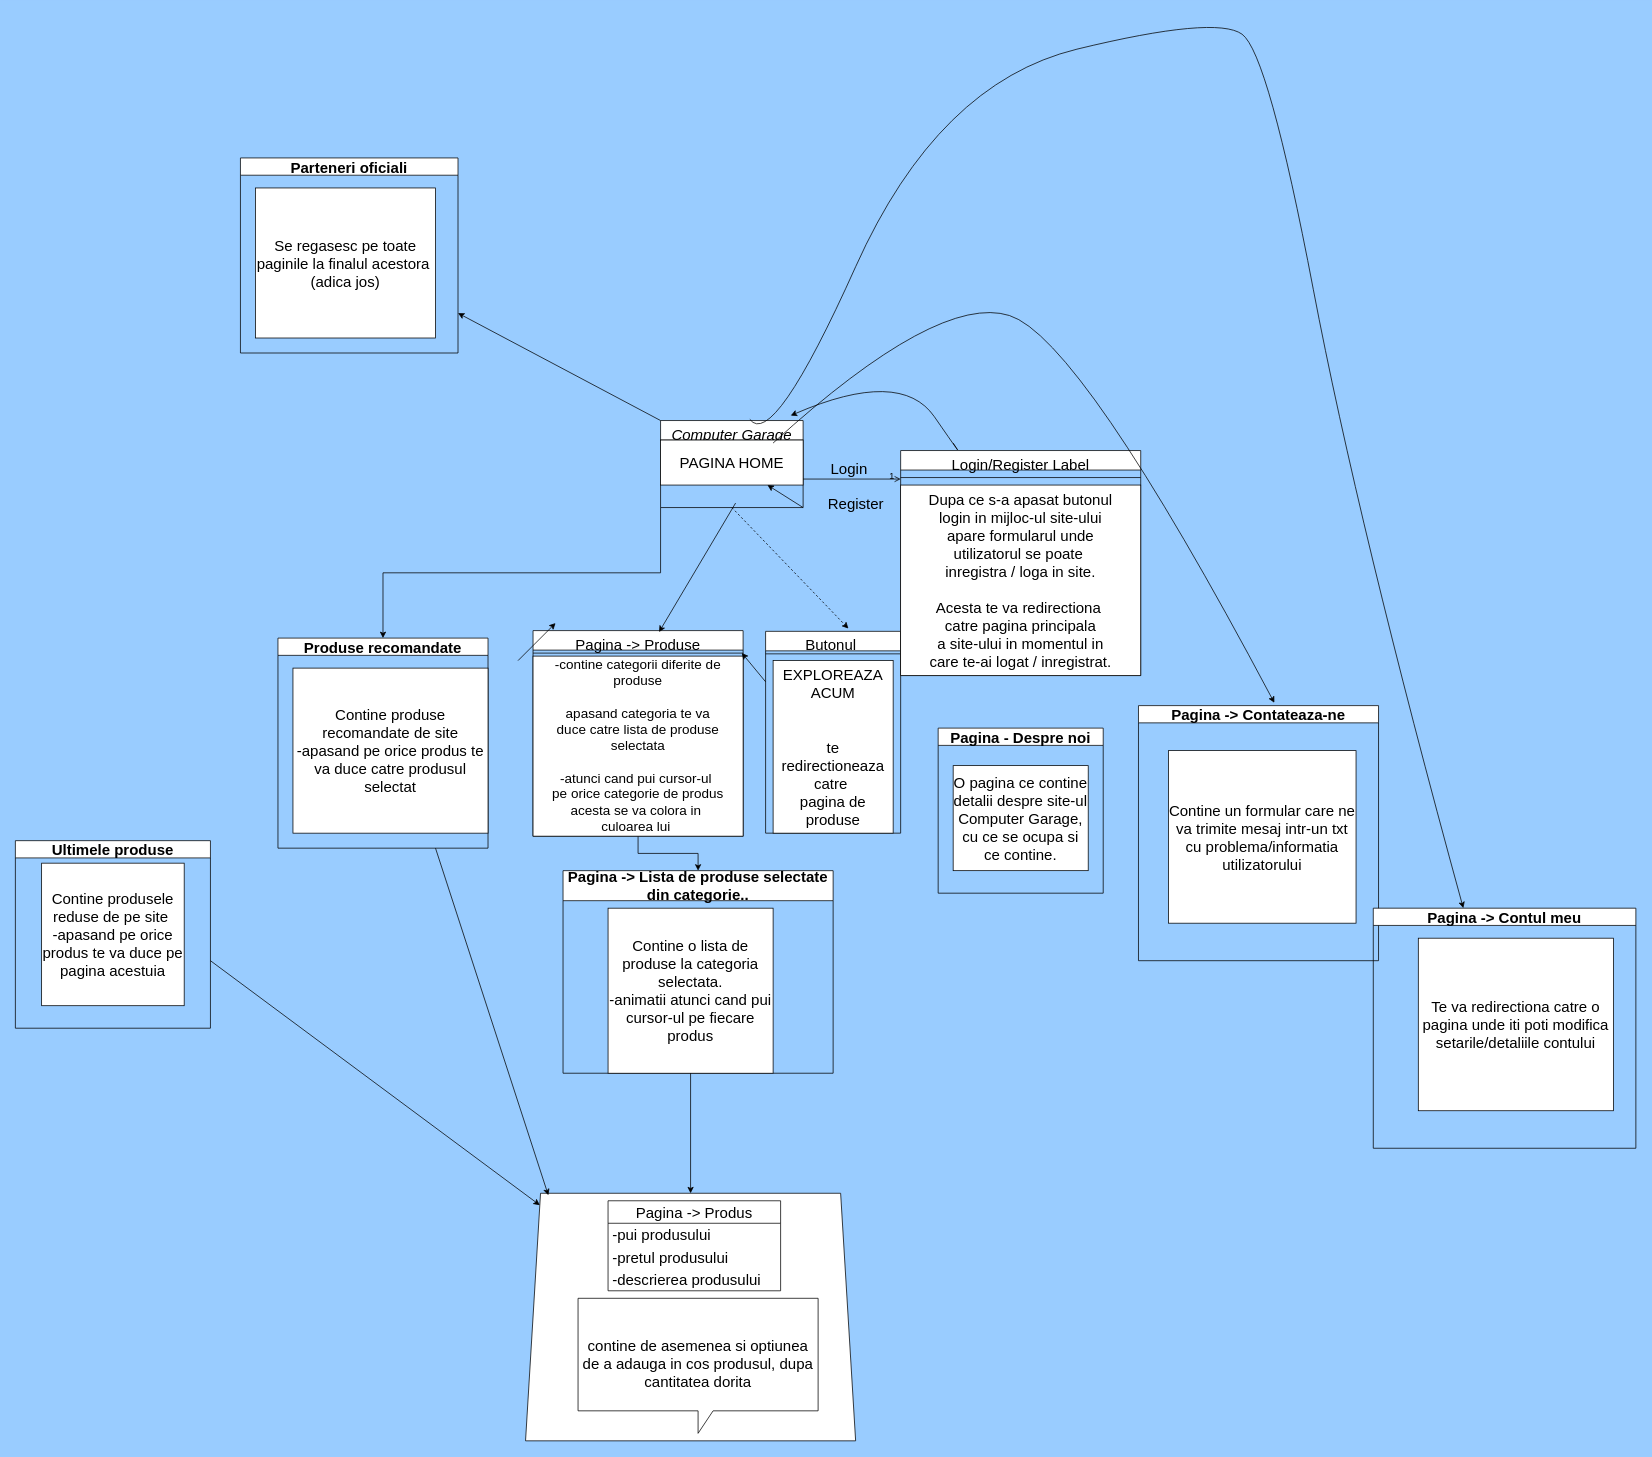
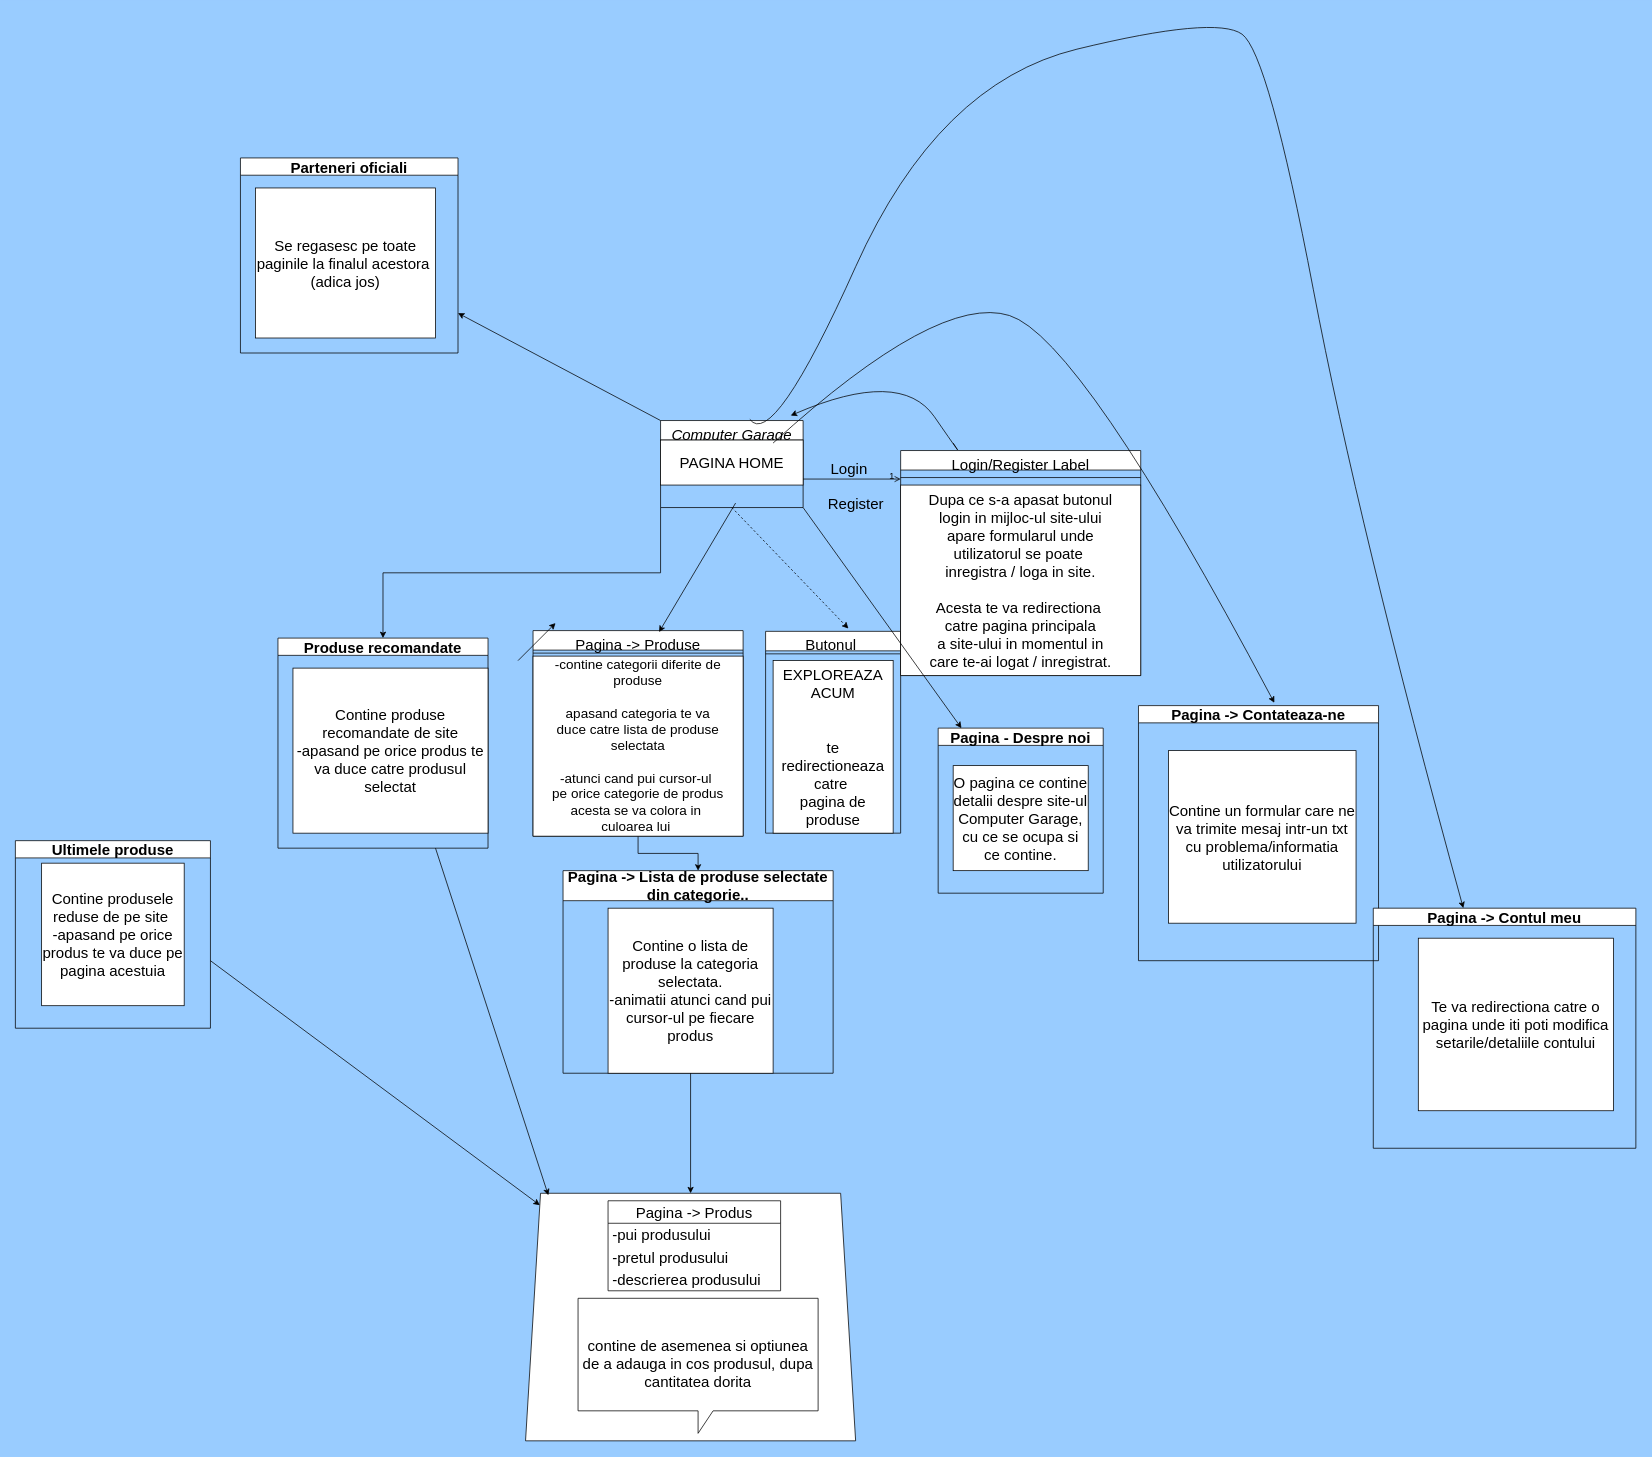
edge "Computer Garage" -> "PAGINA HOME": now "Computer Garage" -> "Pagina - Despre noi"
edge "Butonul" -> "Pagina -> Produse": removed
